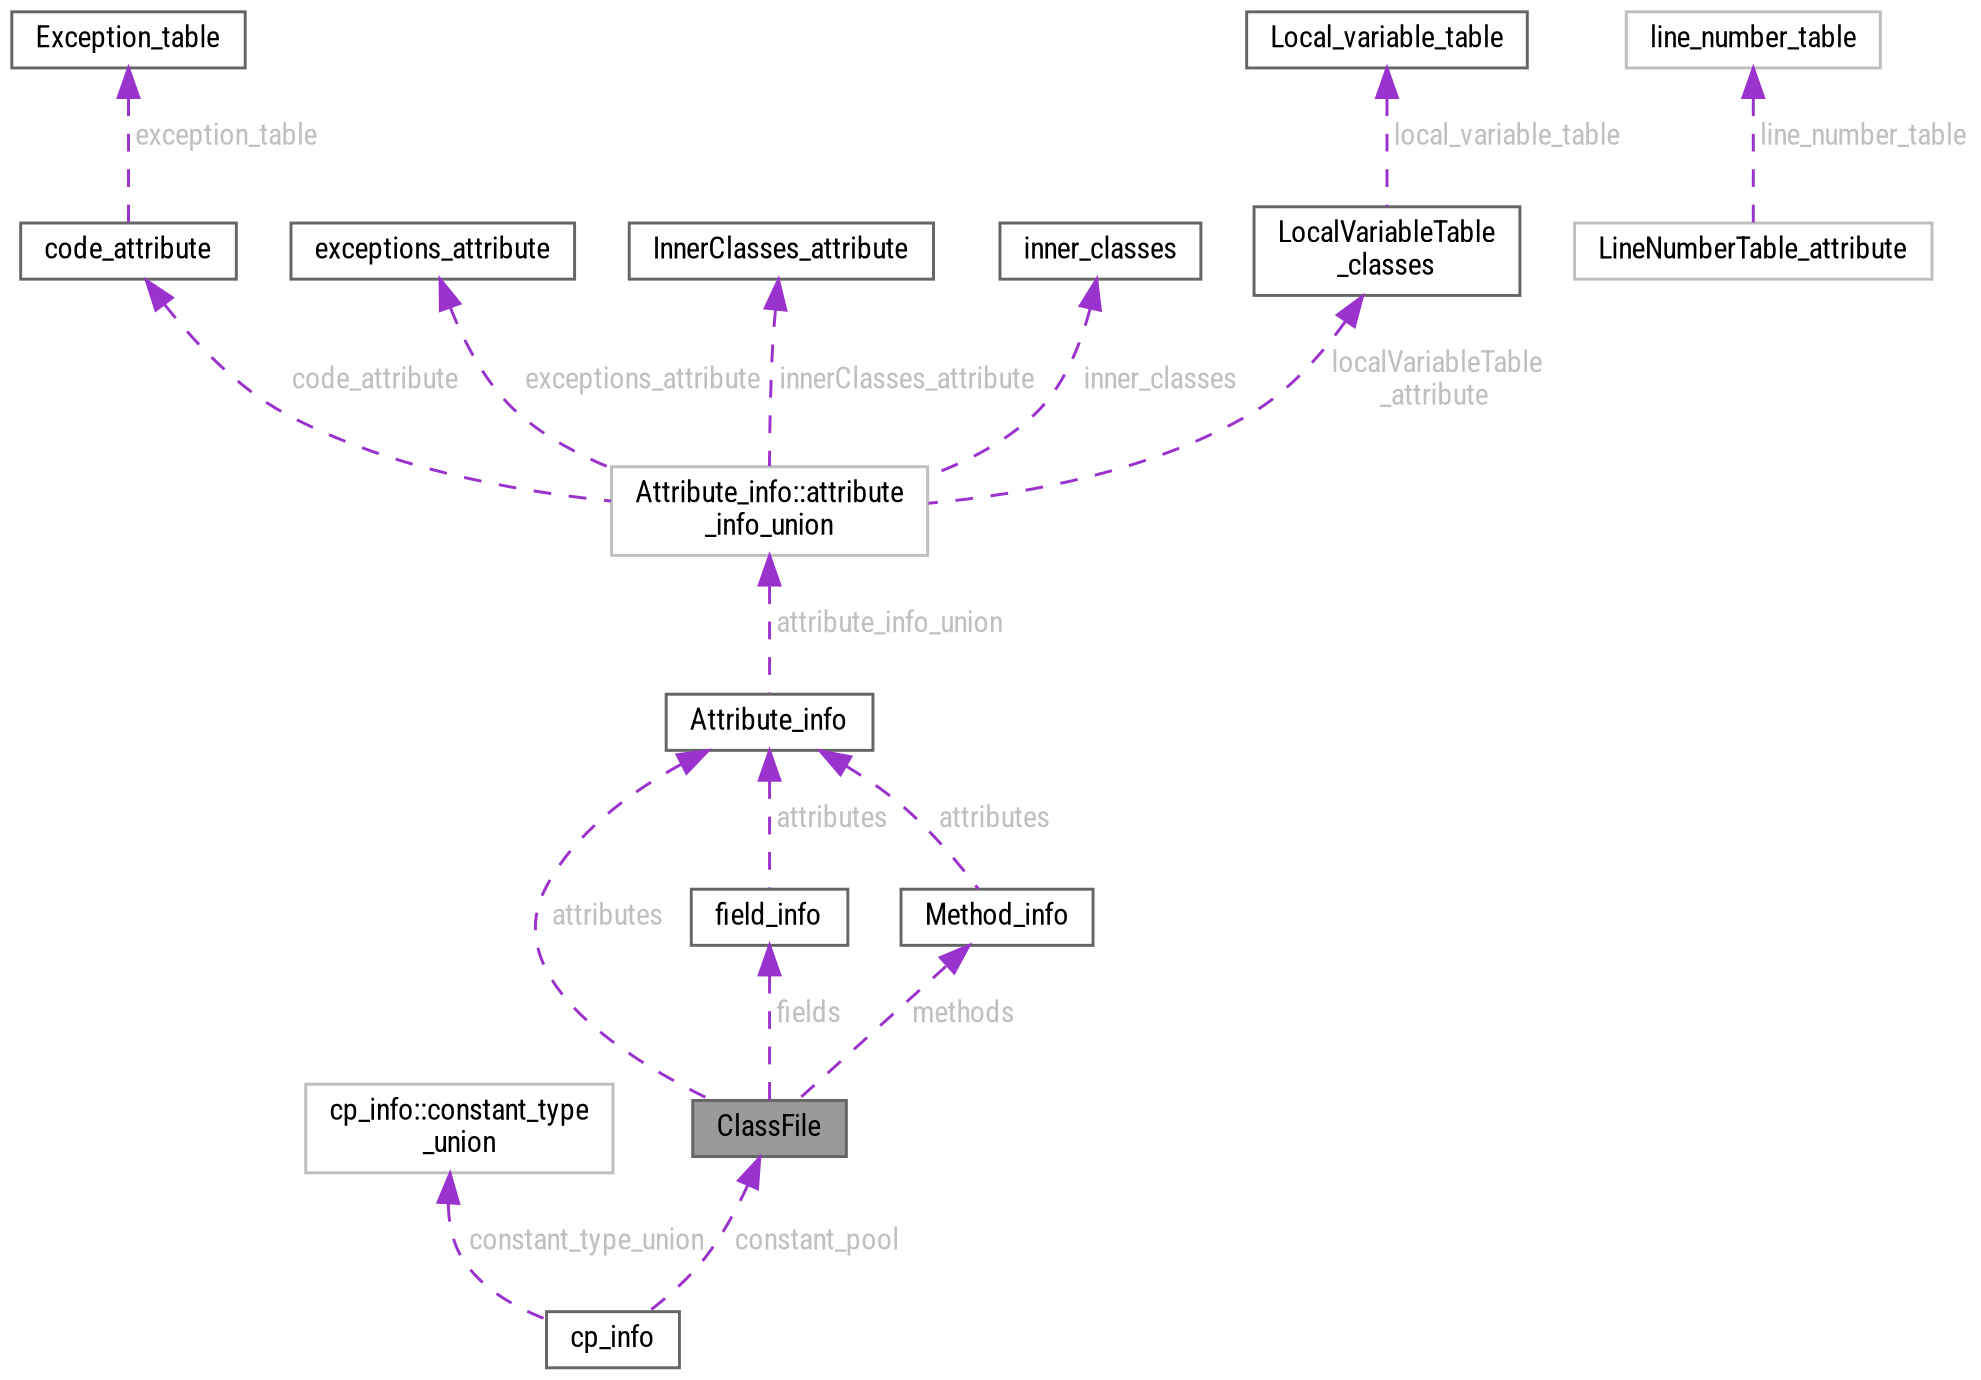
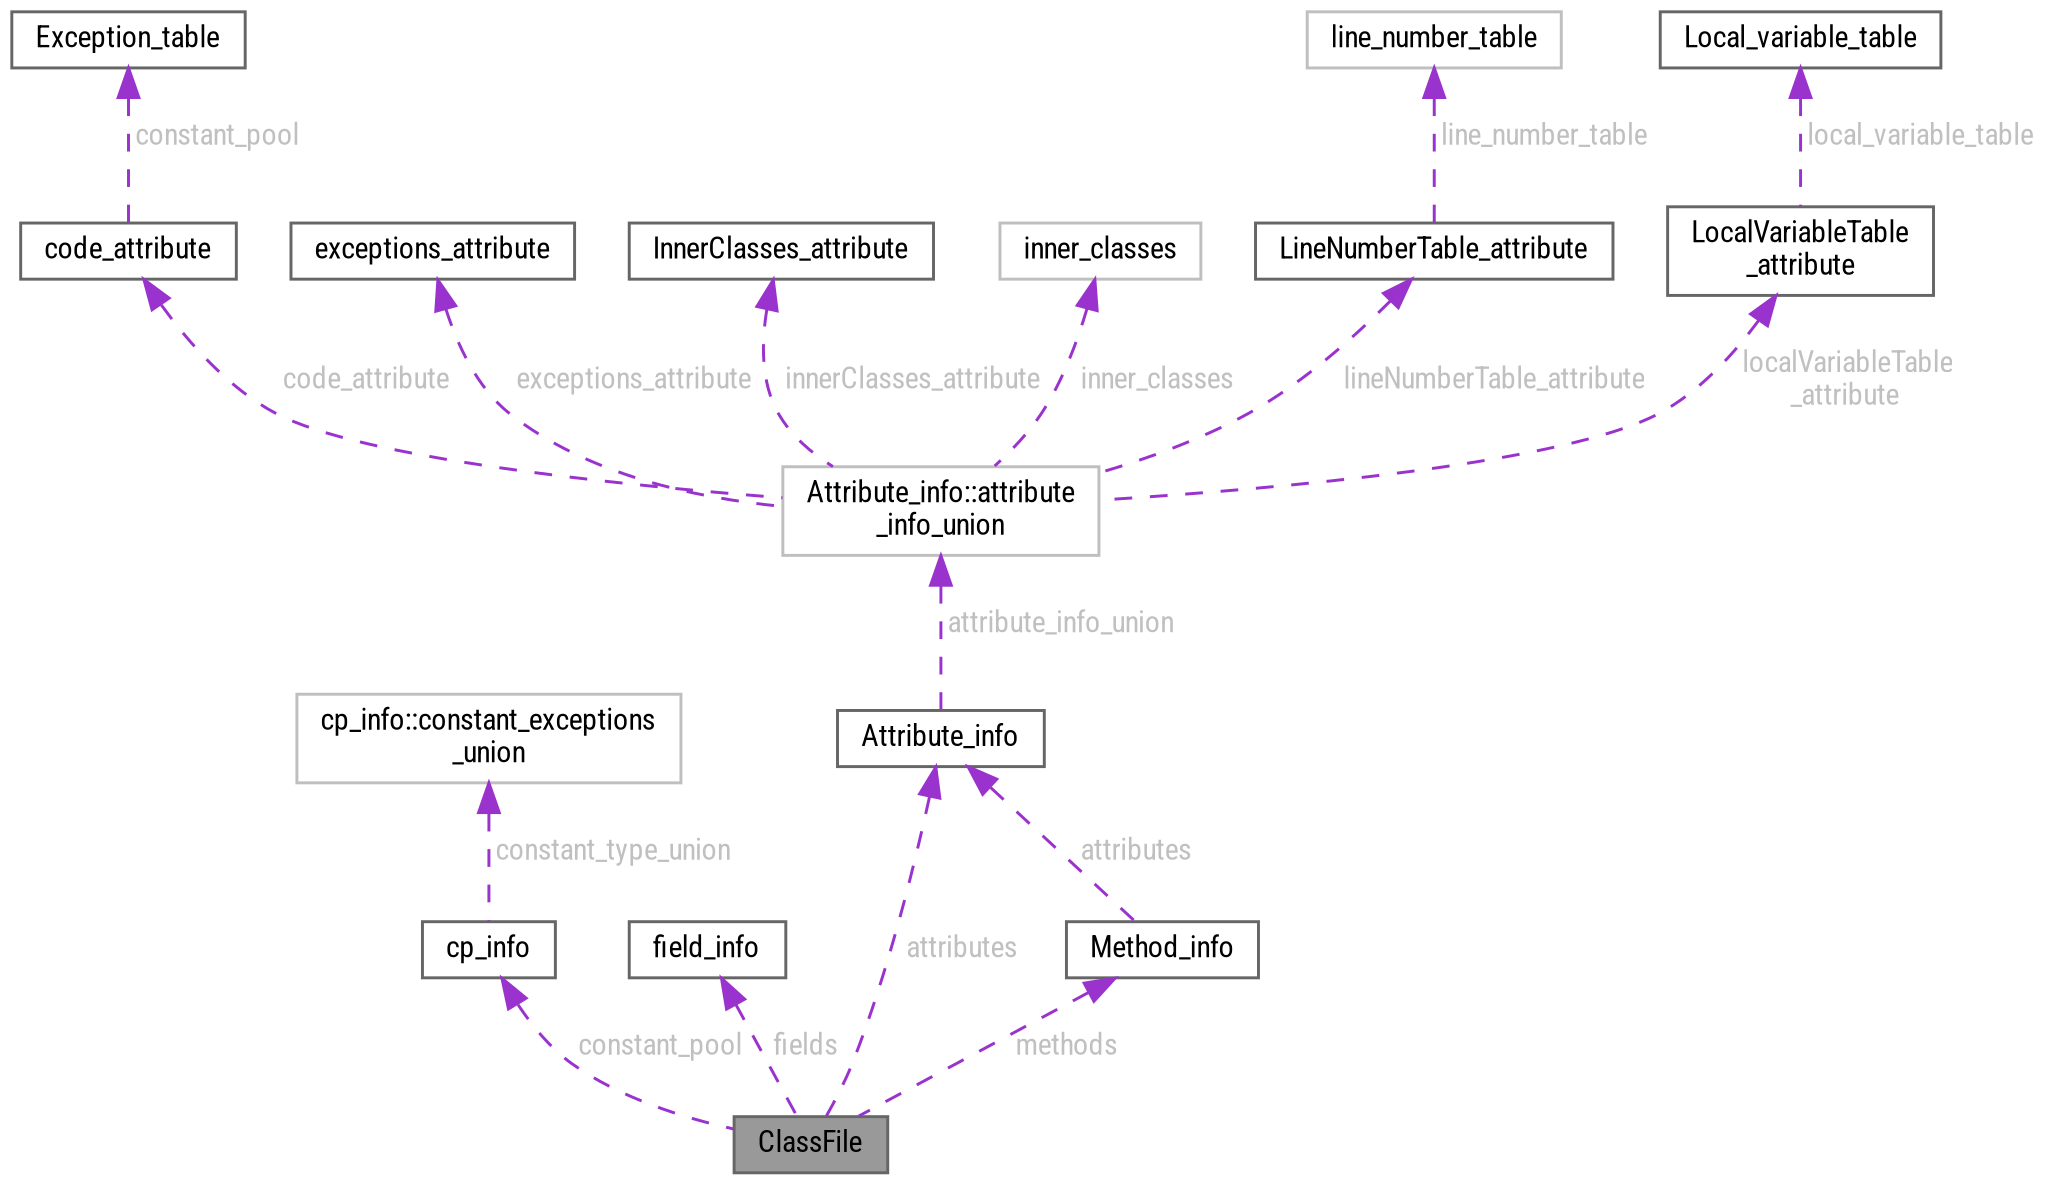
edge "code_attribute" -> "Exception_table": label " exception_table" -> " constant_pool"
node "inner_classes": color gray40 -> grey75
node "LocalVariableTable _classes": label "LocalVariableTable _classes" -> "LocalVariableTable _attribute"
node "LineNumberTable_attribute": color grey75 -> gray40
edge "Attribute_info::attribute _info_union" -> "LineNumberTable_attribute": added, label "lineNumberTable_attribute"
edge "field_info" -> "Attribute_info": removed, label "attributes"
node "cp_info::constant_type _union": label "cp_info::constant_type _union" -> "cp_info::constant_exceptions _union"
edge "cp_info" -> "ClassFile": reversed
